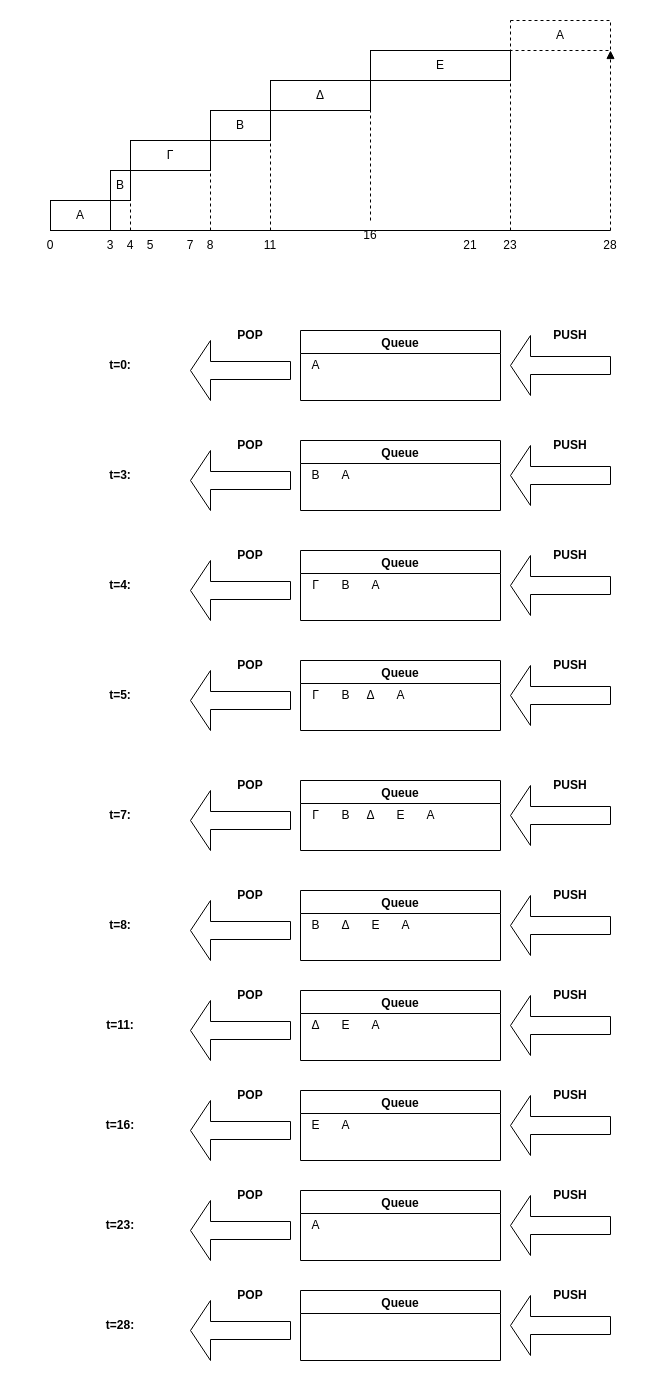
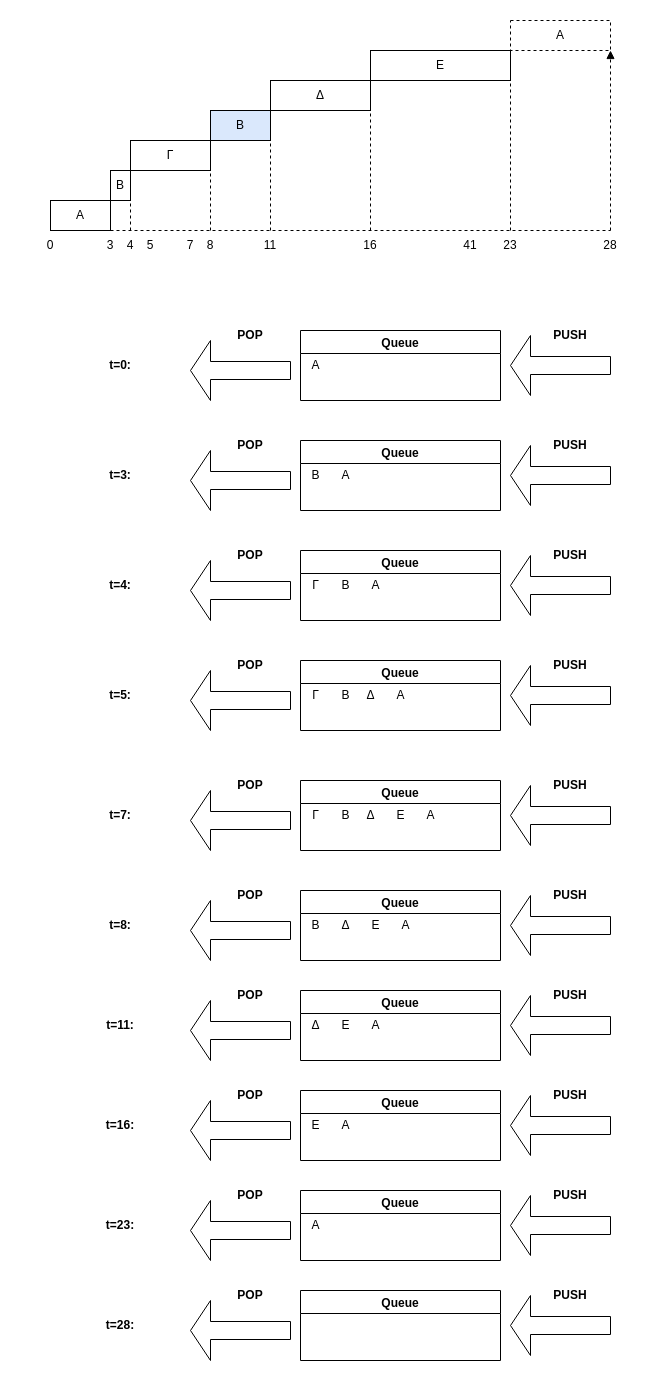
node "Β": fillcolor #ffffff -> #dae8fc
edge "0" -- "28": style solid -> dashed
node "16": moved (371, 236) -> (371, 246)
node "21": label "21" -> "41"
